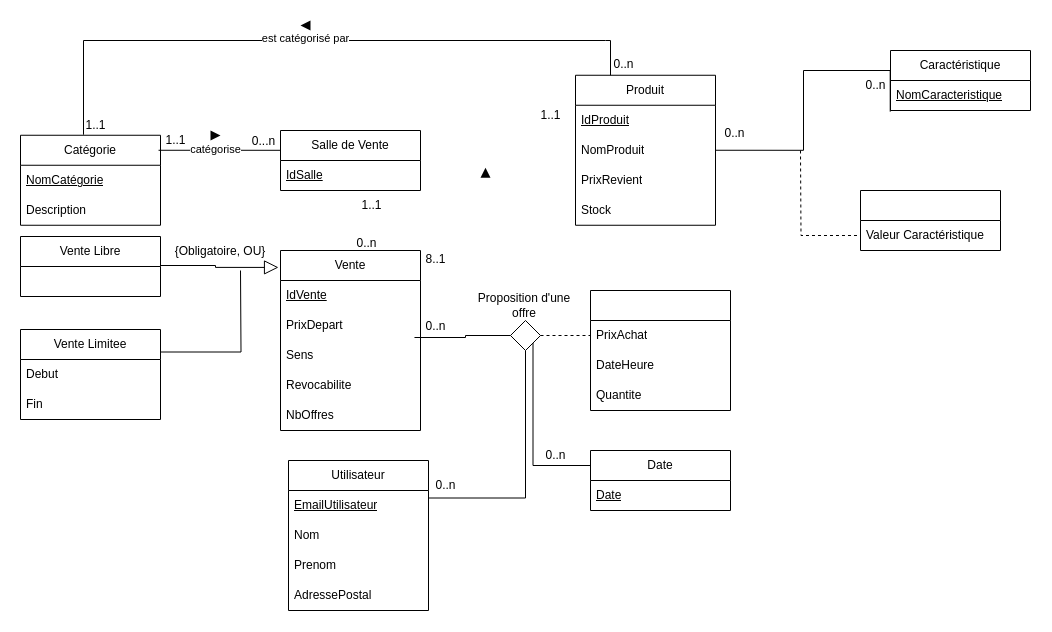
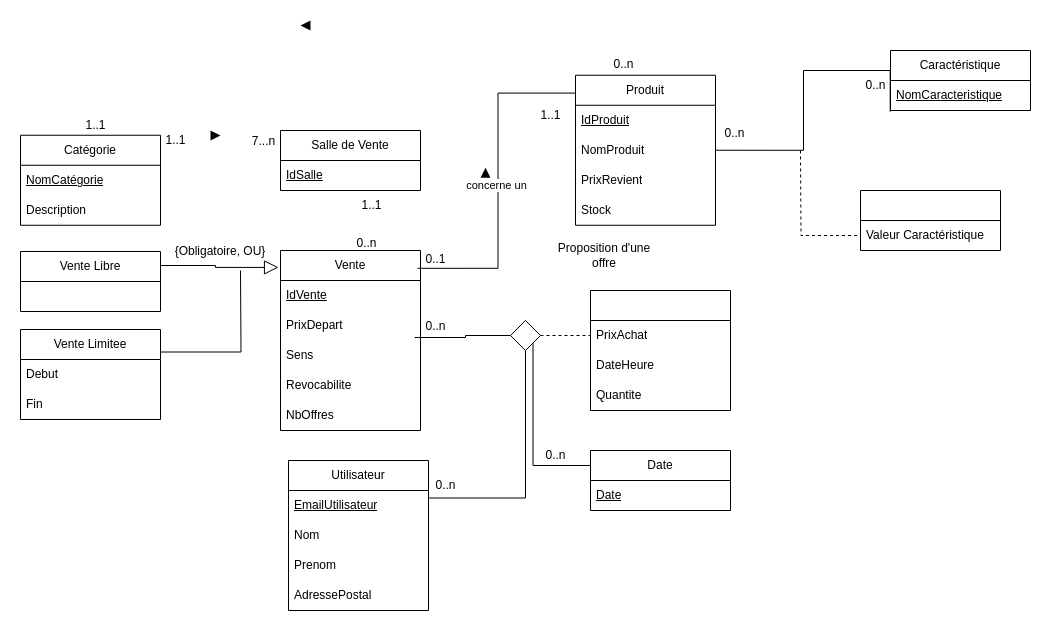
edge "Produit" -- "Catégorie": removed, label "est catégorisé par"
node "0...n": label "0...n" -> "7...n"
edge "Salle de Vente" -- "Catégorie": removed, label "catégorise"
edge "Produit" -- "Vente": added, label "concerne un"
node "8..1": label "8..1" -> "0..1"
node "Vente Libre": moved (91, 267) -> (91, 282)
node "Proposition d'une offre": moved (525, 305) -> (605, 255)
